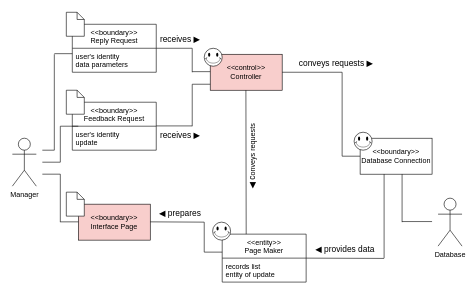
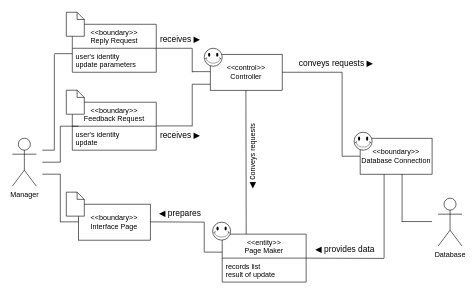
node "user's identity data parameters": label "user's identity data parameters" -> "user's identity update parameters"
node "<<control>> Controller": fillcolor #f8cecc -> #ffffff
node "<<boundary>>Interface Page": fillcolor #f8cecc -> #ffffff
node "records list entity of update": label "records list entity of update" -> "records list result of update"
